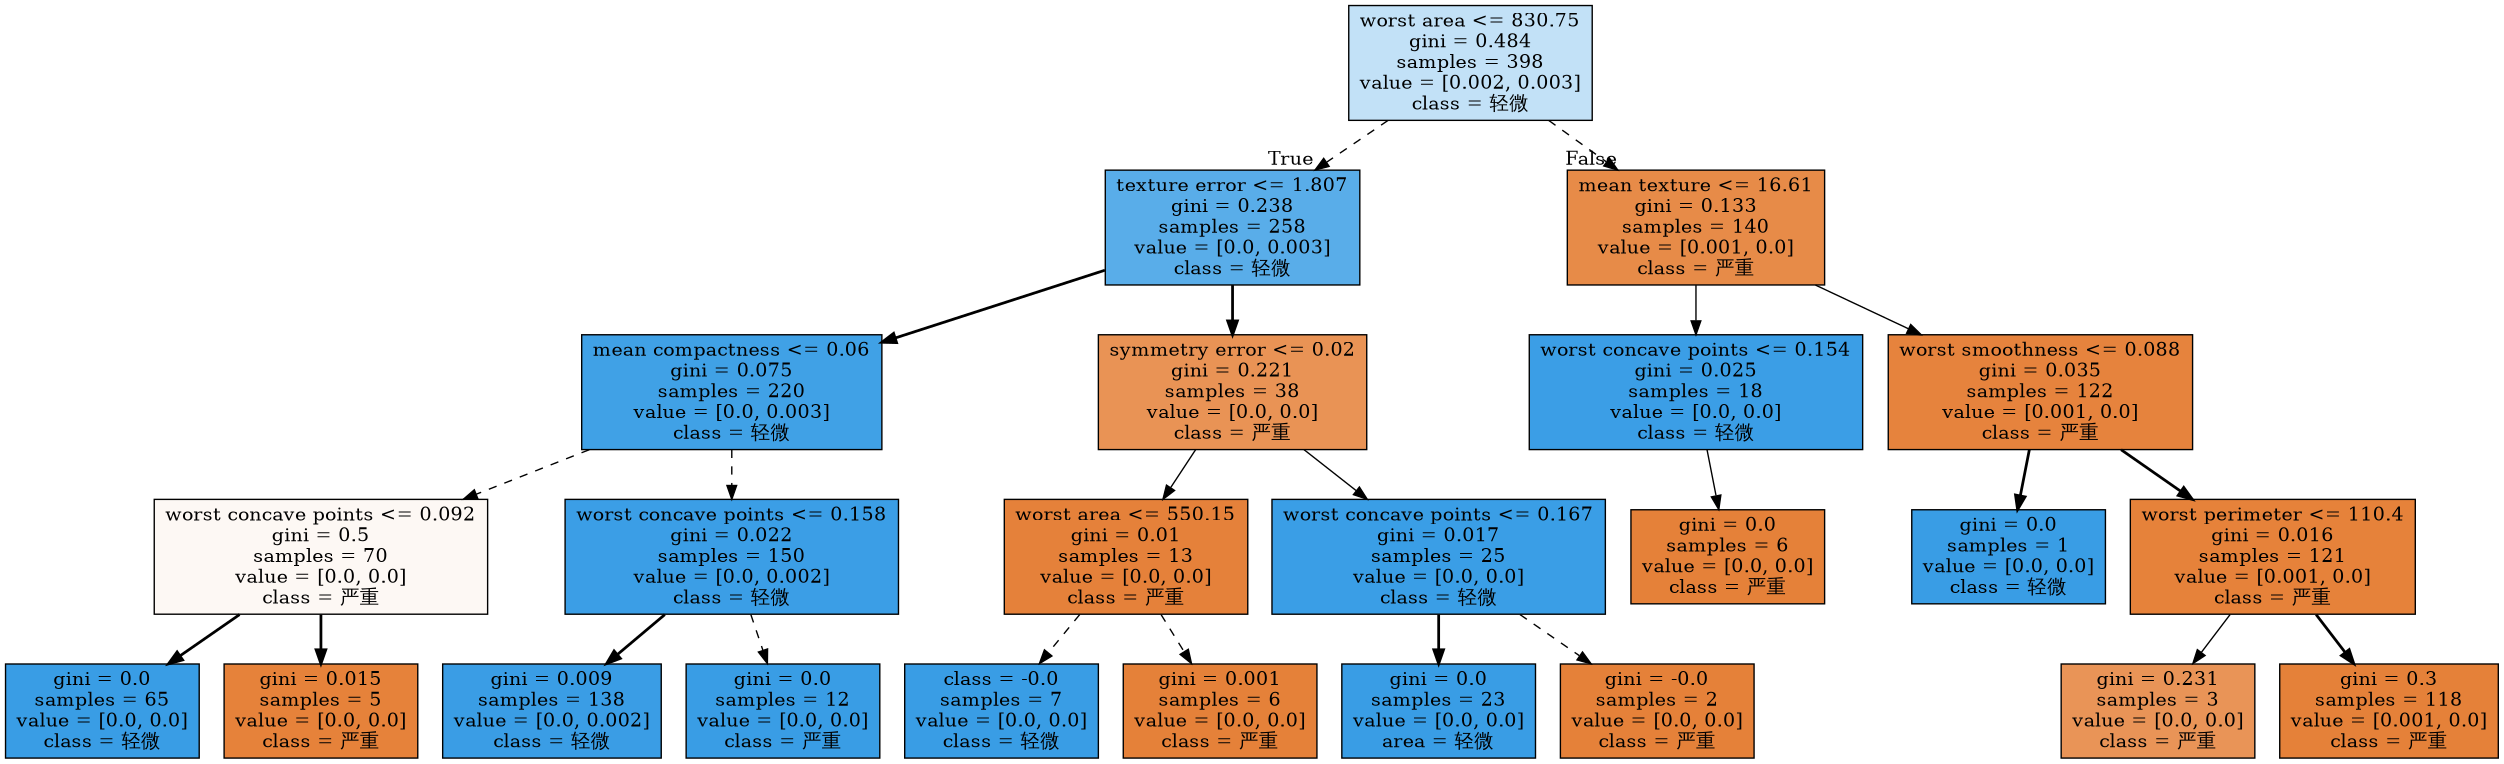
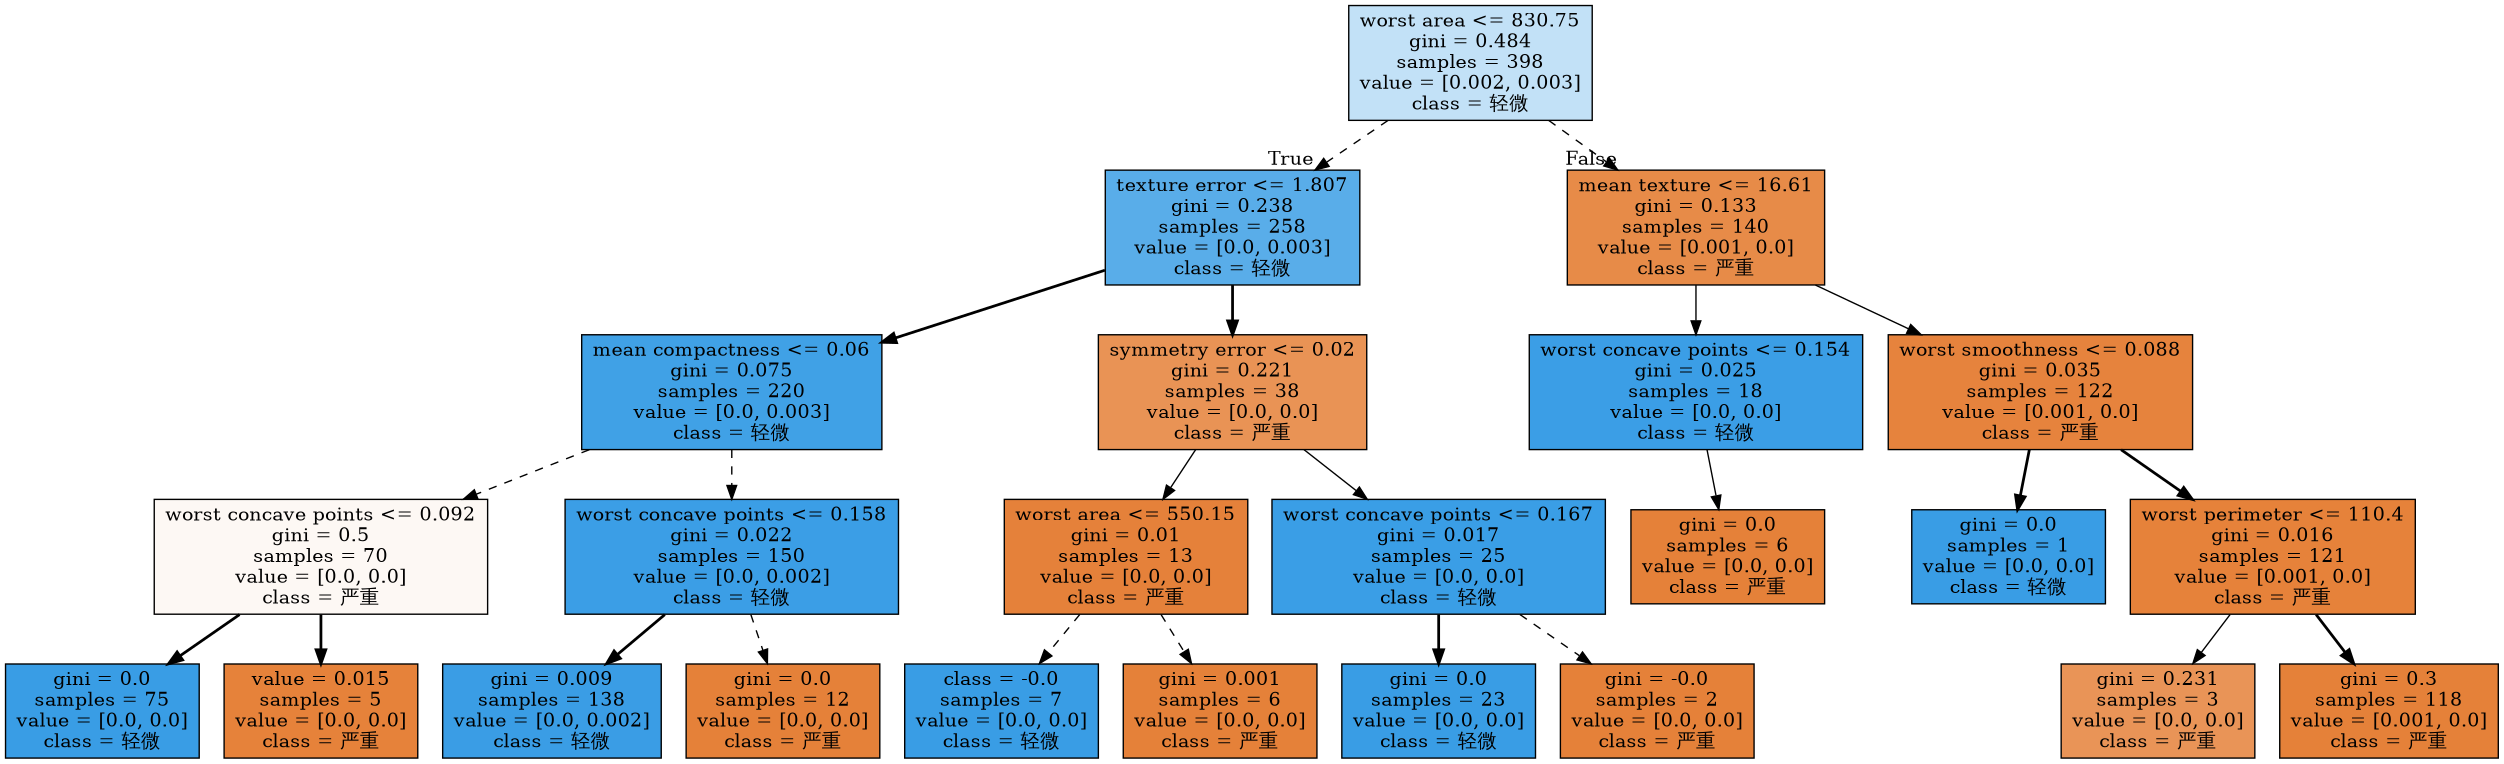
node "gini = 0.0 samples = 65 value = [0.0, 0.0] class = 轻微": label "gini = 0.0 samples = 65 value = [0.0, 0.0] class = 轻微" -> "gini = 0.0 samples = 75 value = [0.0, 0.0] class = 轻微"
node "gini = 0.015 samples = 5 value = [0.0, 0.0] class = 严重": label "gini = 0.015 samples = 5 value = [0.0, 0.0] class = 严重" -> "value = 0.015 samples = 5 value = [0.0, 0.0] class = 严重"
node "gini = 0.0 samples = 12 value = [0.0, 0.0] class = 严重": fillcolor #399de5ff -> #e58139ff
node "gini = 0.0 samples = 23 value = [0.0, 0.0] area = 轻微": label "gini = 0.0 samples = 23 value = [0.0, 0.0] area = 轻微" -> "gini = 0.0 samples = 23 value = [0.0, 0.0] class = 轻微"
